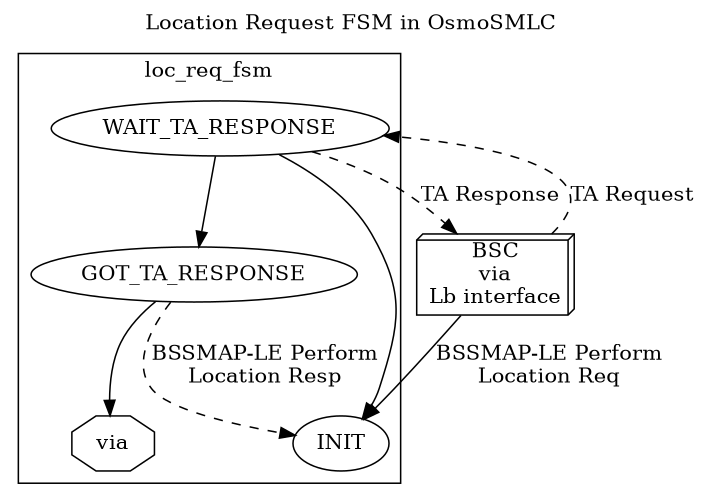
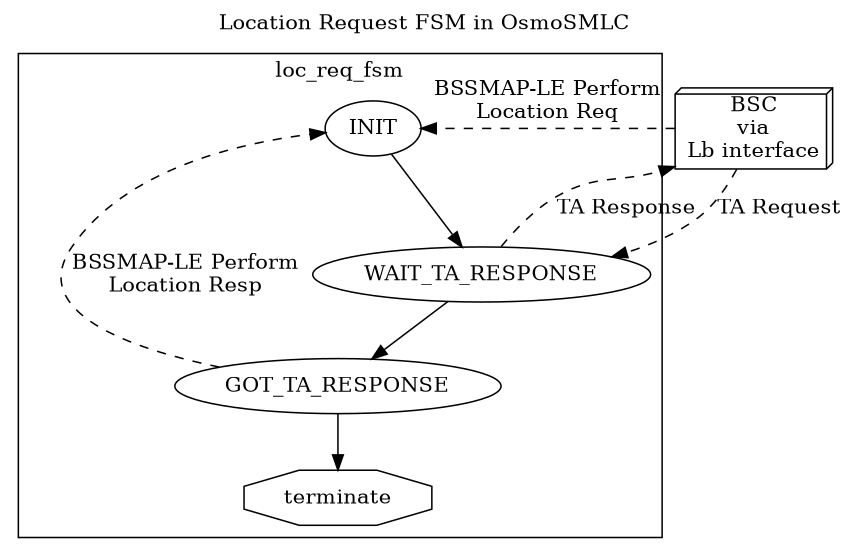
edge "WAIT_TA_RESPONSE" -> "INIT": reversed
edge "BSC via Lb interface" -> "INIT": style solid -> dashed
node "via": label "via" -> "terminate"
